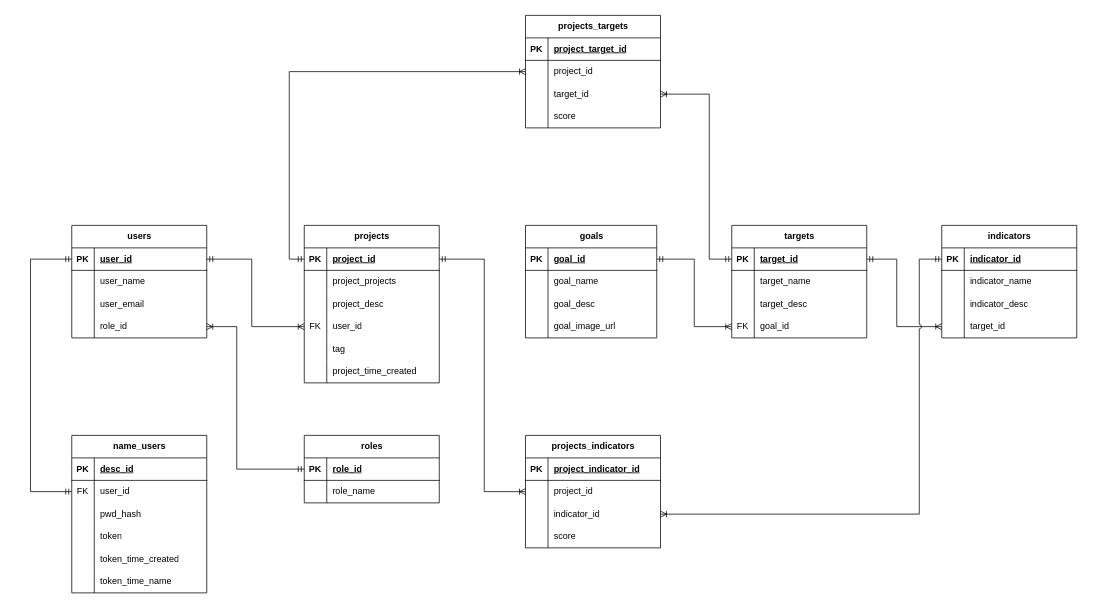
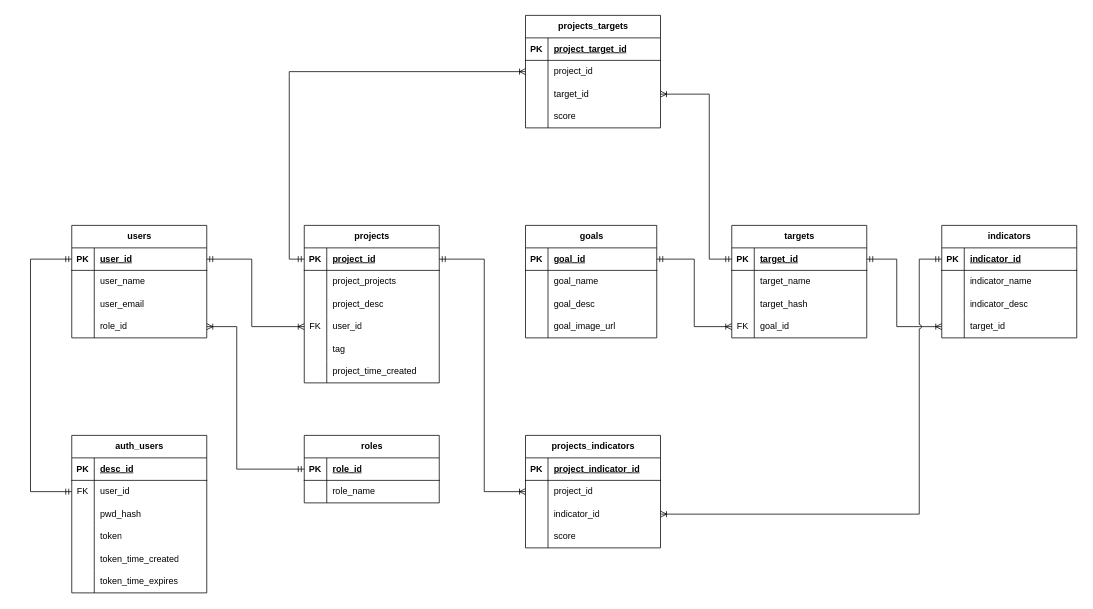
node "target_desc": label "target_desc" -> "target_hash"
node "name_users": label "name_users" -> "auth_users"
node "token_time_name": label "token_time_name" -> "token_time_expires"
